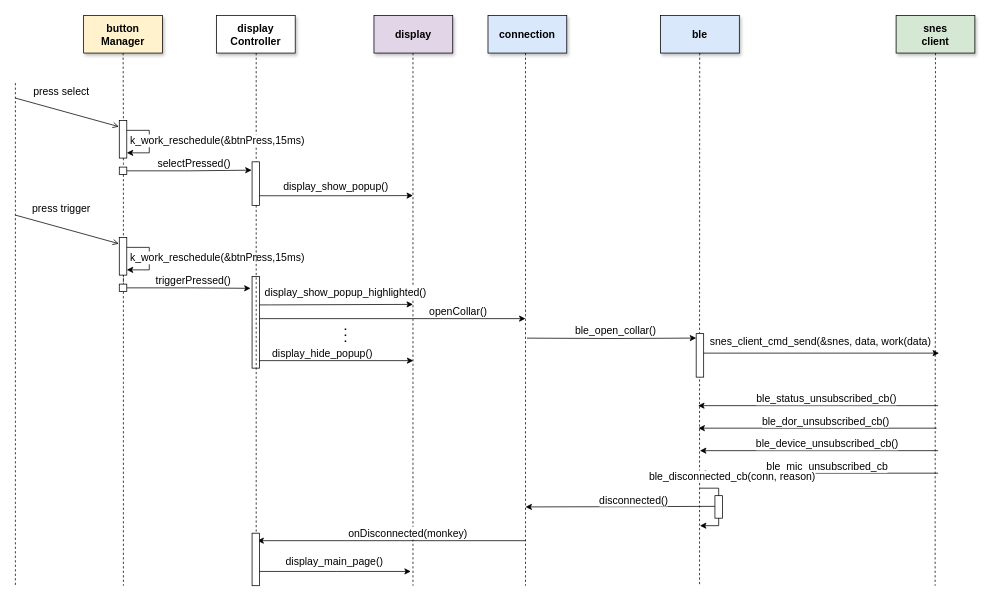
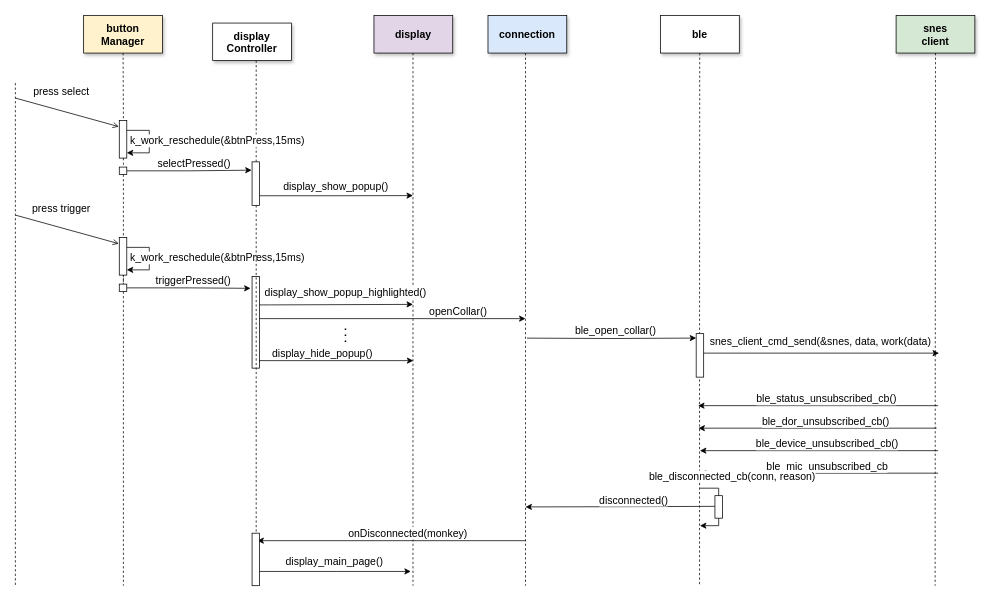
node "display Controller": moved (256, 34) -> (252, 42)
node "ble": fillcolor #dae8fc -> #ffffff
